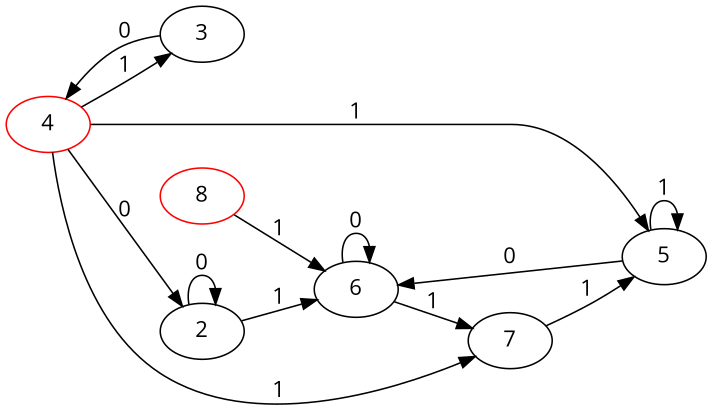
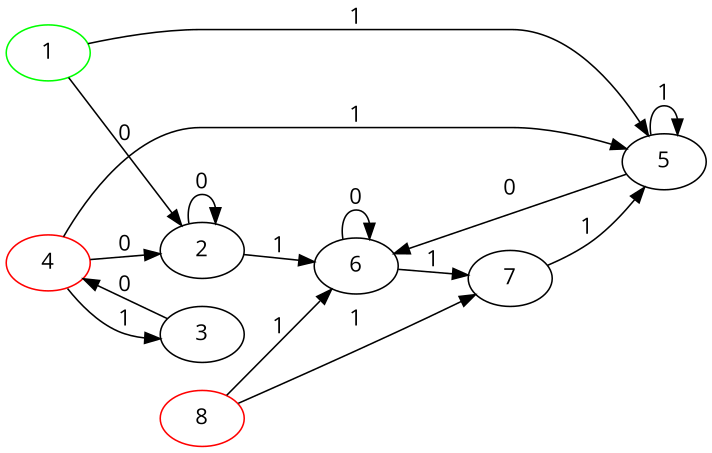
node "1": added
edge "4" -> "7": now "8" -> "7"
